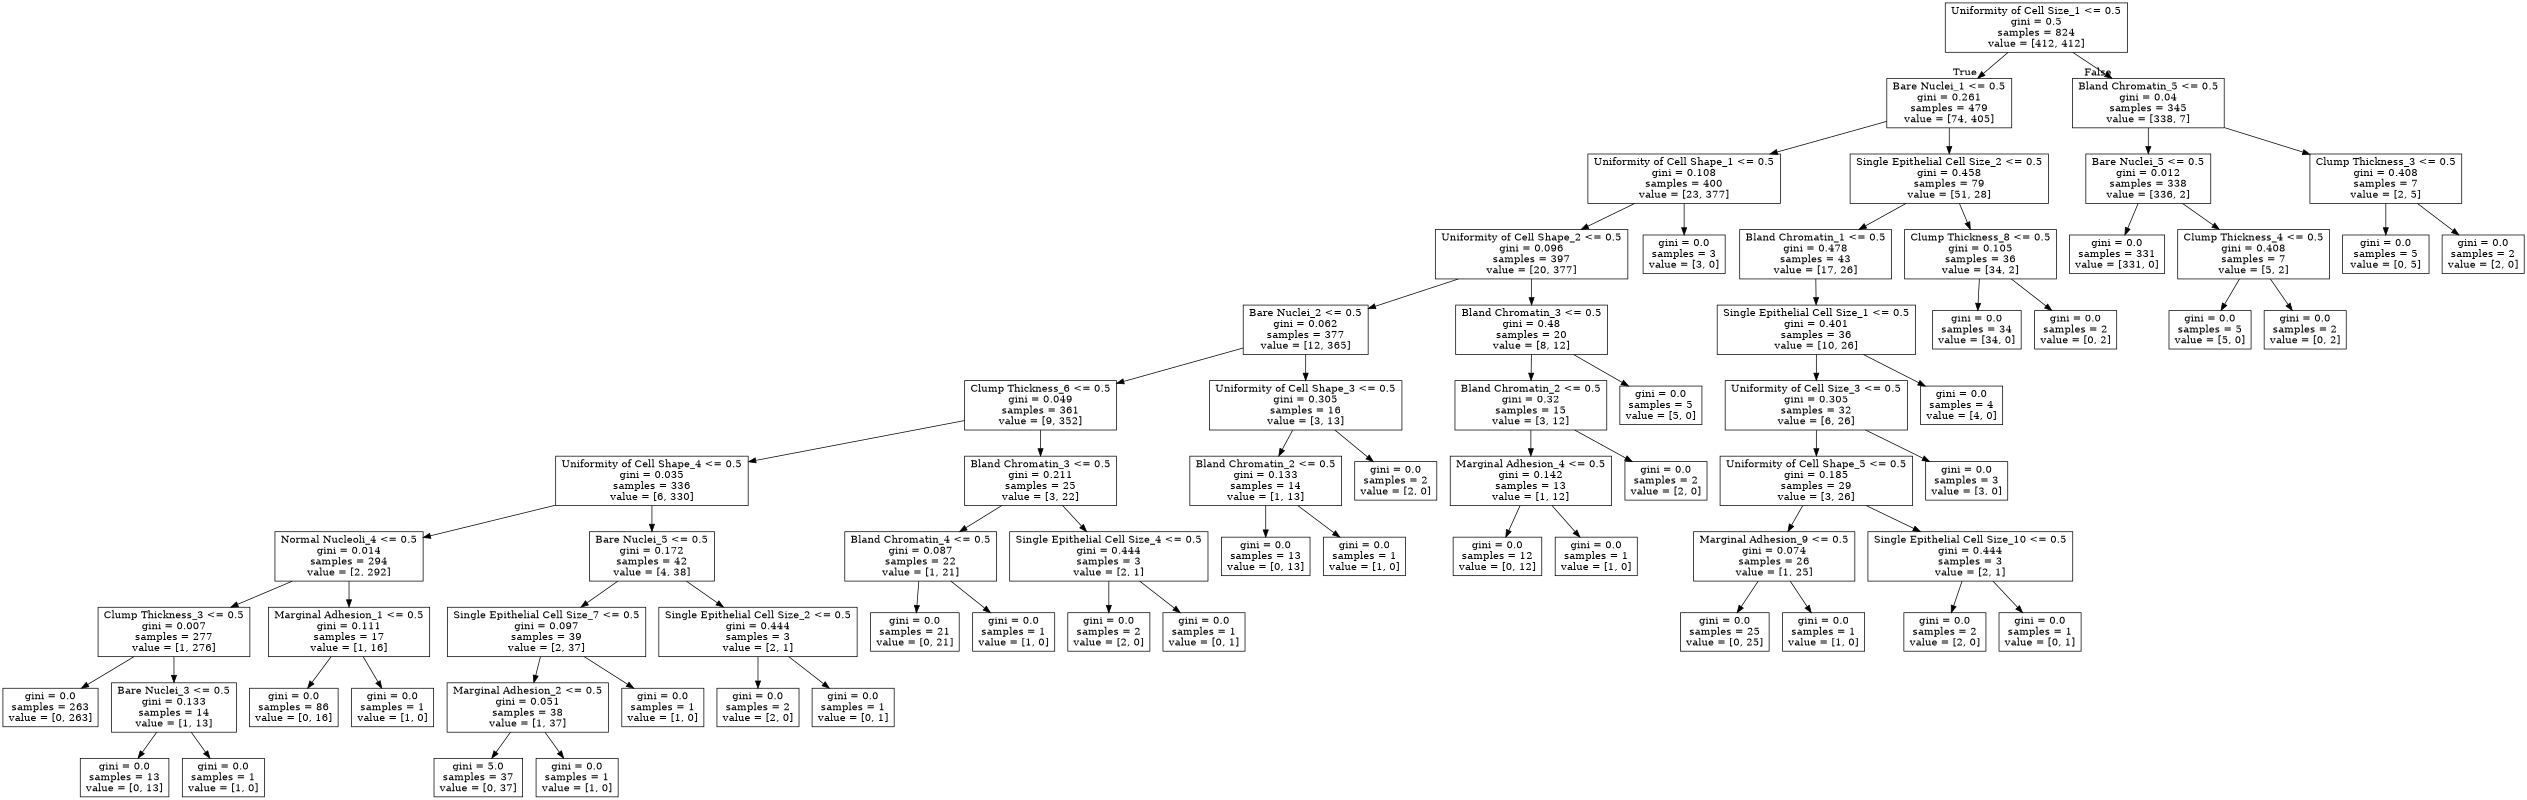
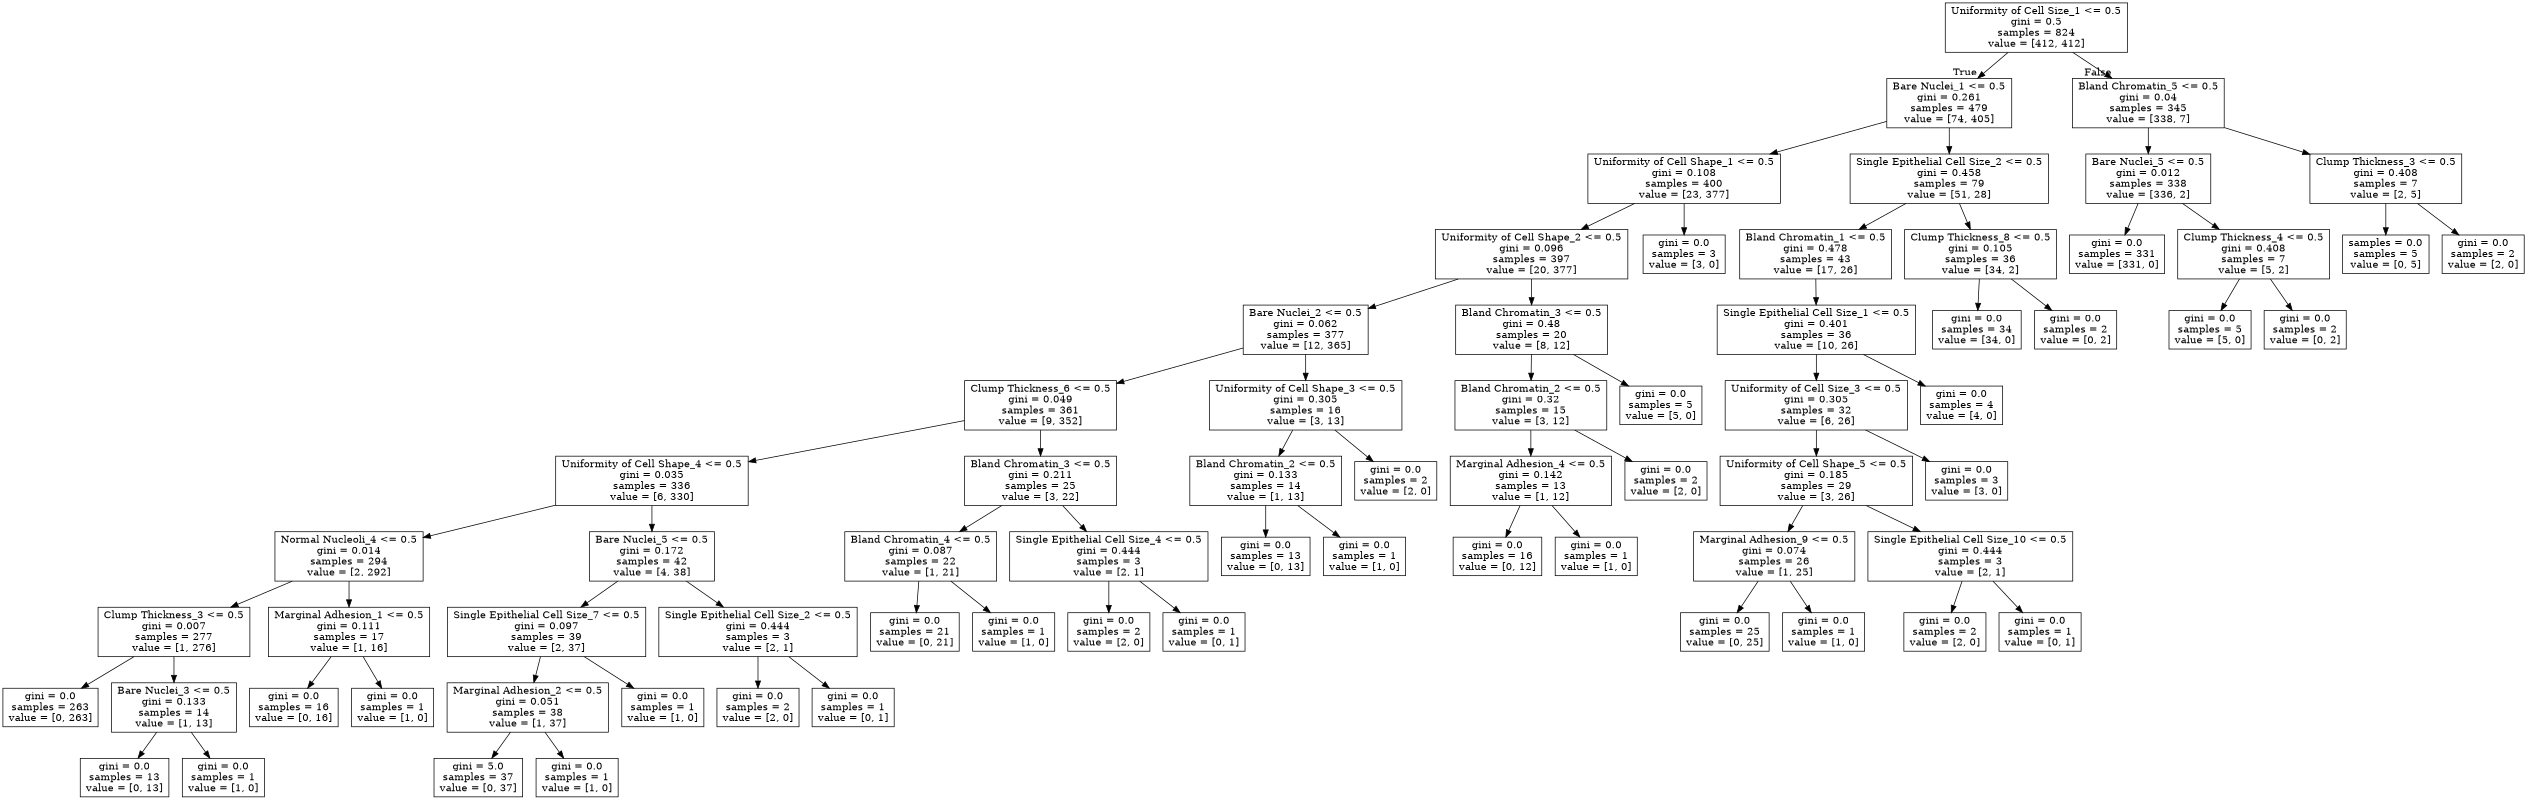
node "gini = 0.0 samples = 5 value = [0, 5]": label "gini = 0.0 samples = 5 value = [0, 5]" -> "samples = 0.0 samples = 5 value = [0, 5]"
node "gini = 0.0 samples = 12 value = [0, 12]": label "gini = 0.0 samples = 12 value = [0, 12]" -> "gini = 0.0 samples = 16 value = [0, 12]"
node "gini = 0.0 samples = 86 value = [0, 16]": label "gini = 0.0 samples = 86 value = [0, 16]" -> "gini = 0.0 samples = 16 value = [0, 16]"
